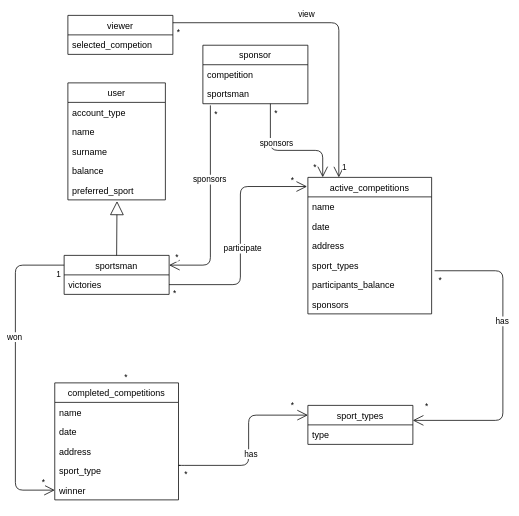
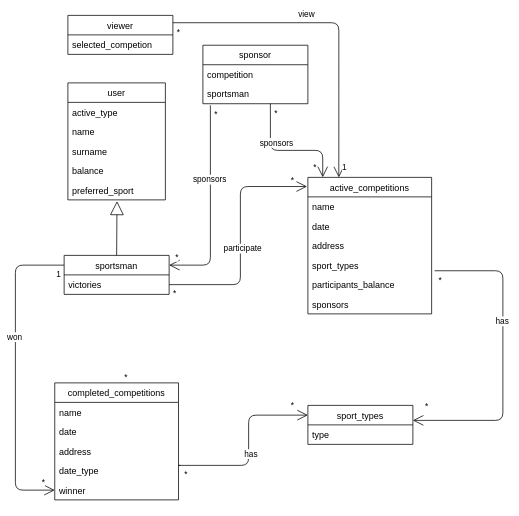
node "account_type": label "account_type" -> "active_type"
node "sport_type": label "sport_type" -> "date_type"
